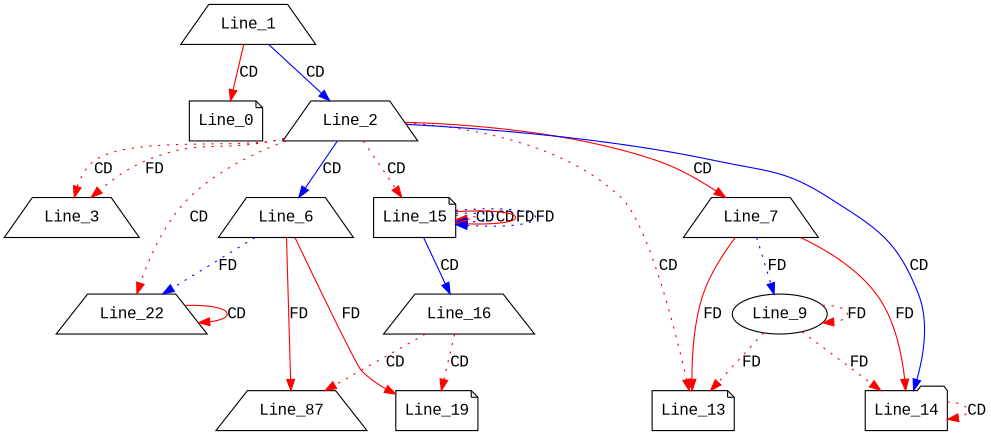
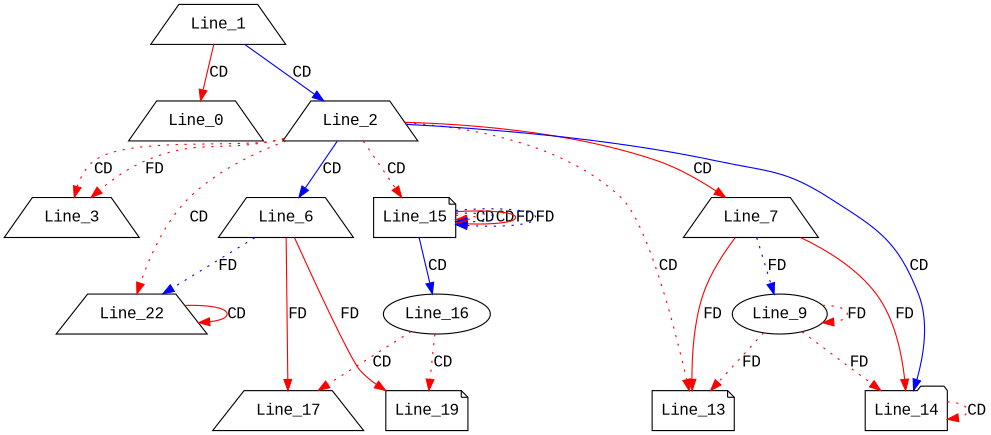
node "Line_0": shape note -> trapezium
node "Line_16": shape trapezium -> ellipse
node "Line_87": label "Line_87" -> "Line_17"
